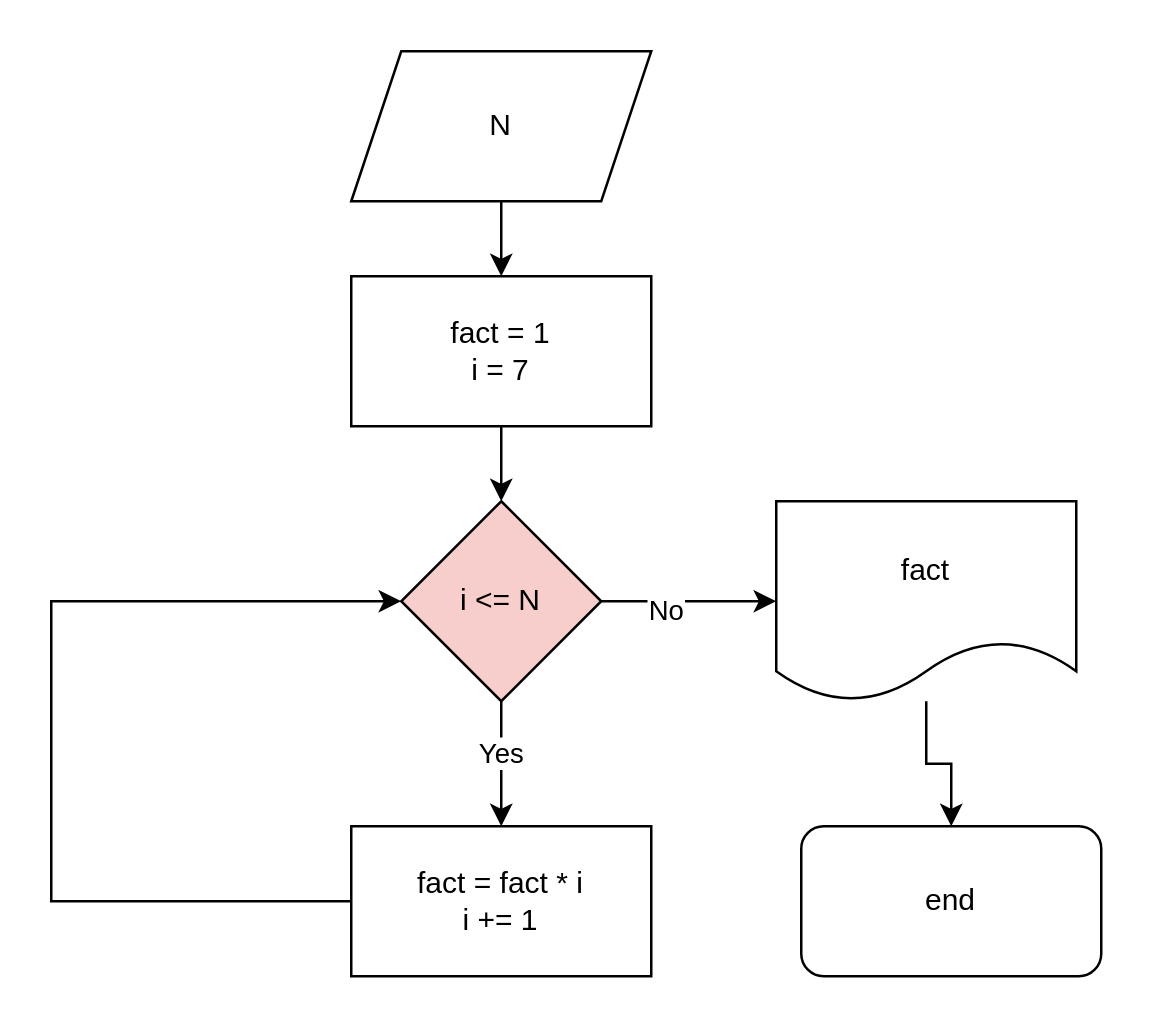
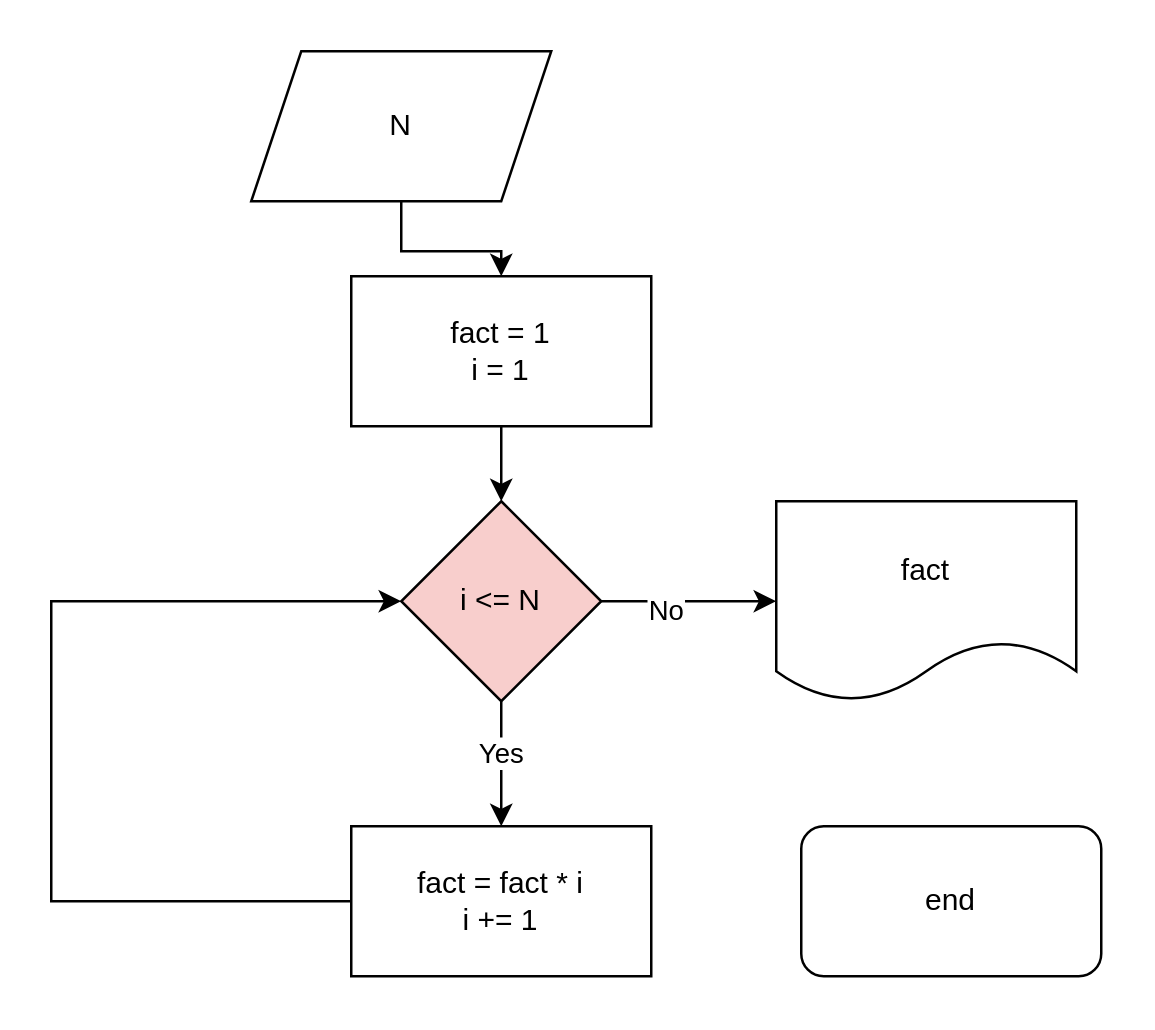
node "N": moved (501, 126) -> (401, 126)
node "fact = 1 i = 7": label "fact = 1 i = 7" -> "fact = 1 i = 1"
edge "fact" -> "end": removed
